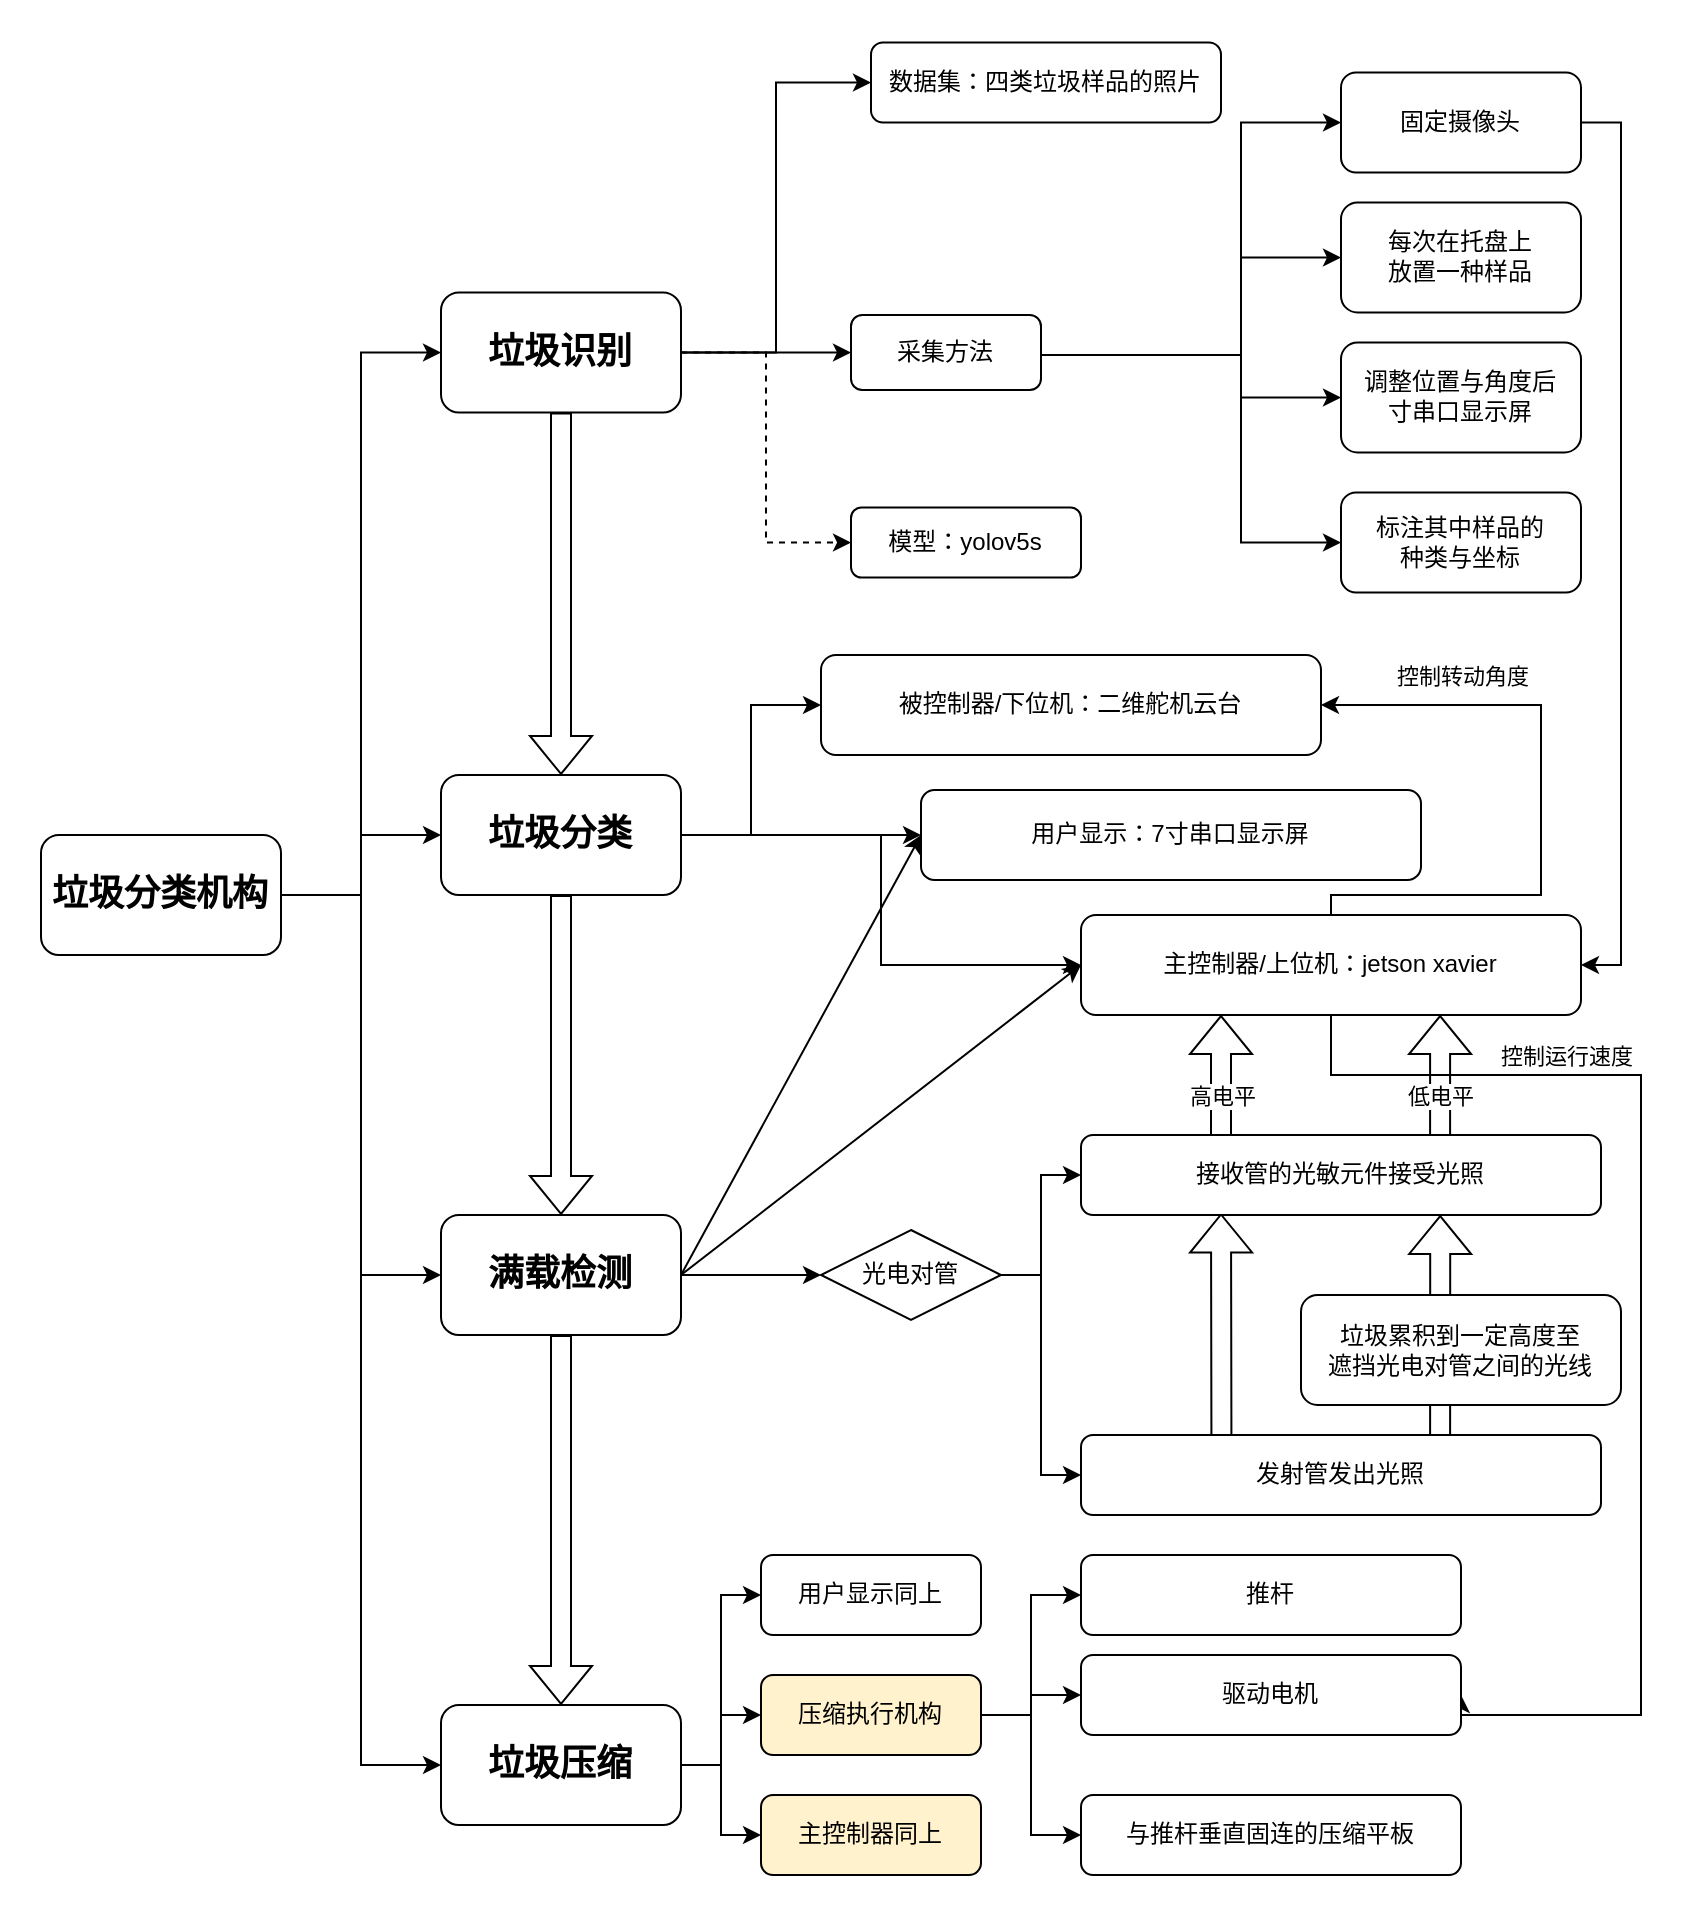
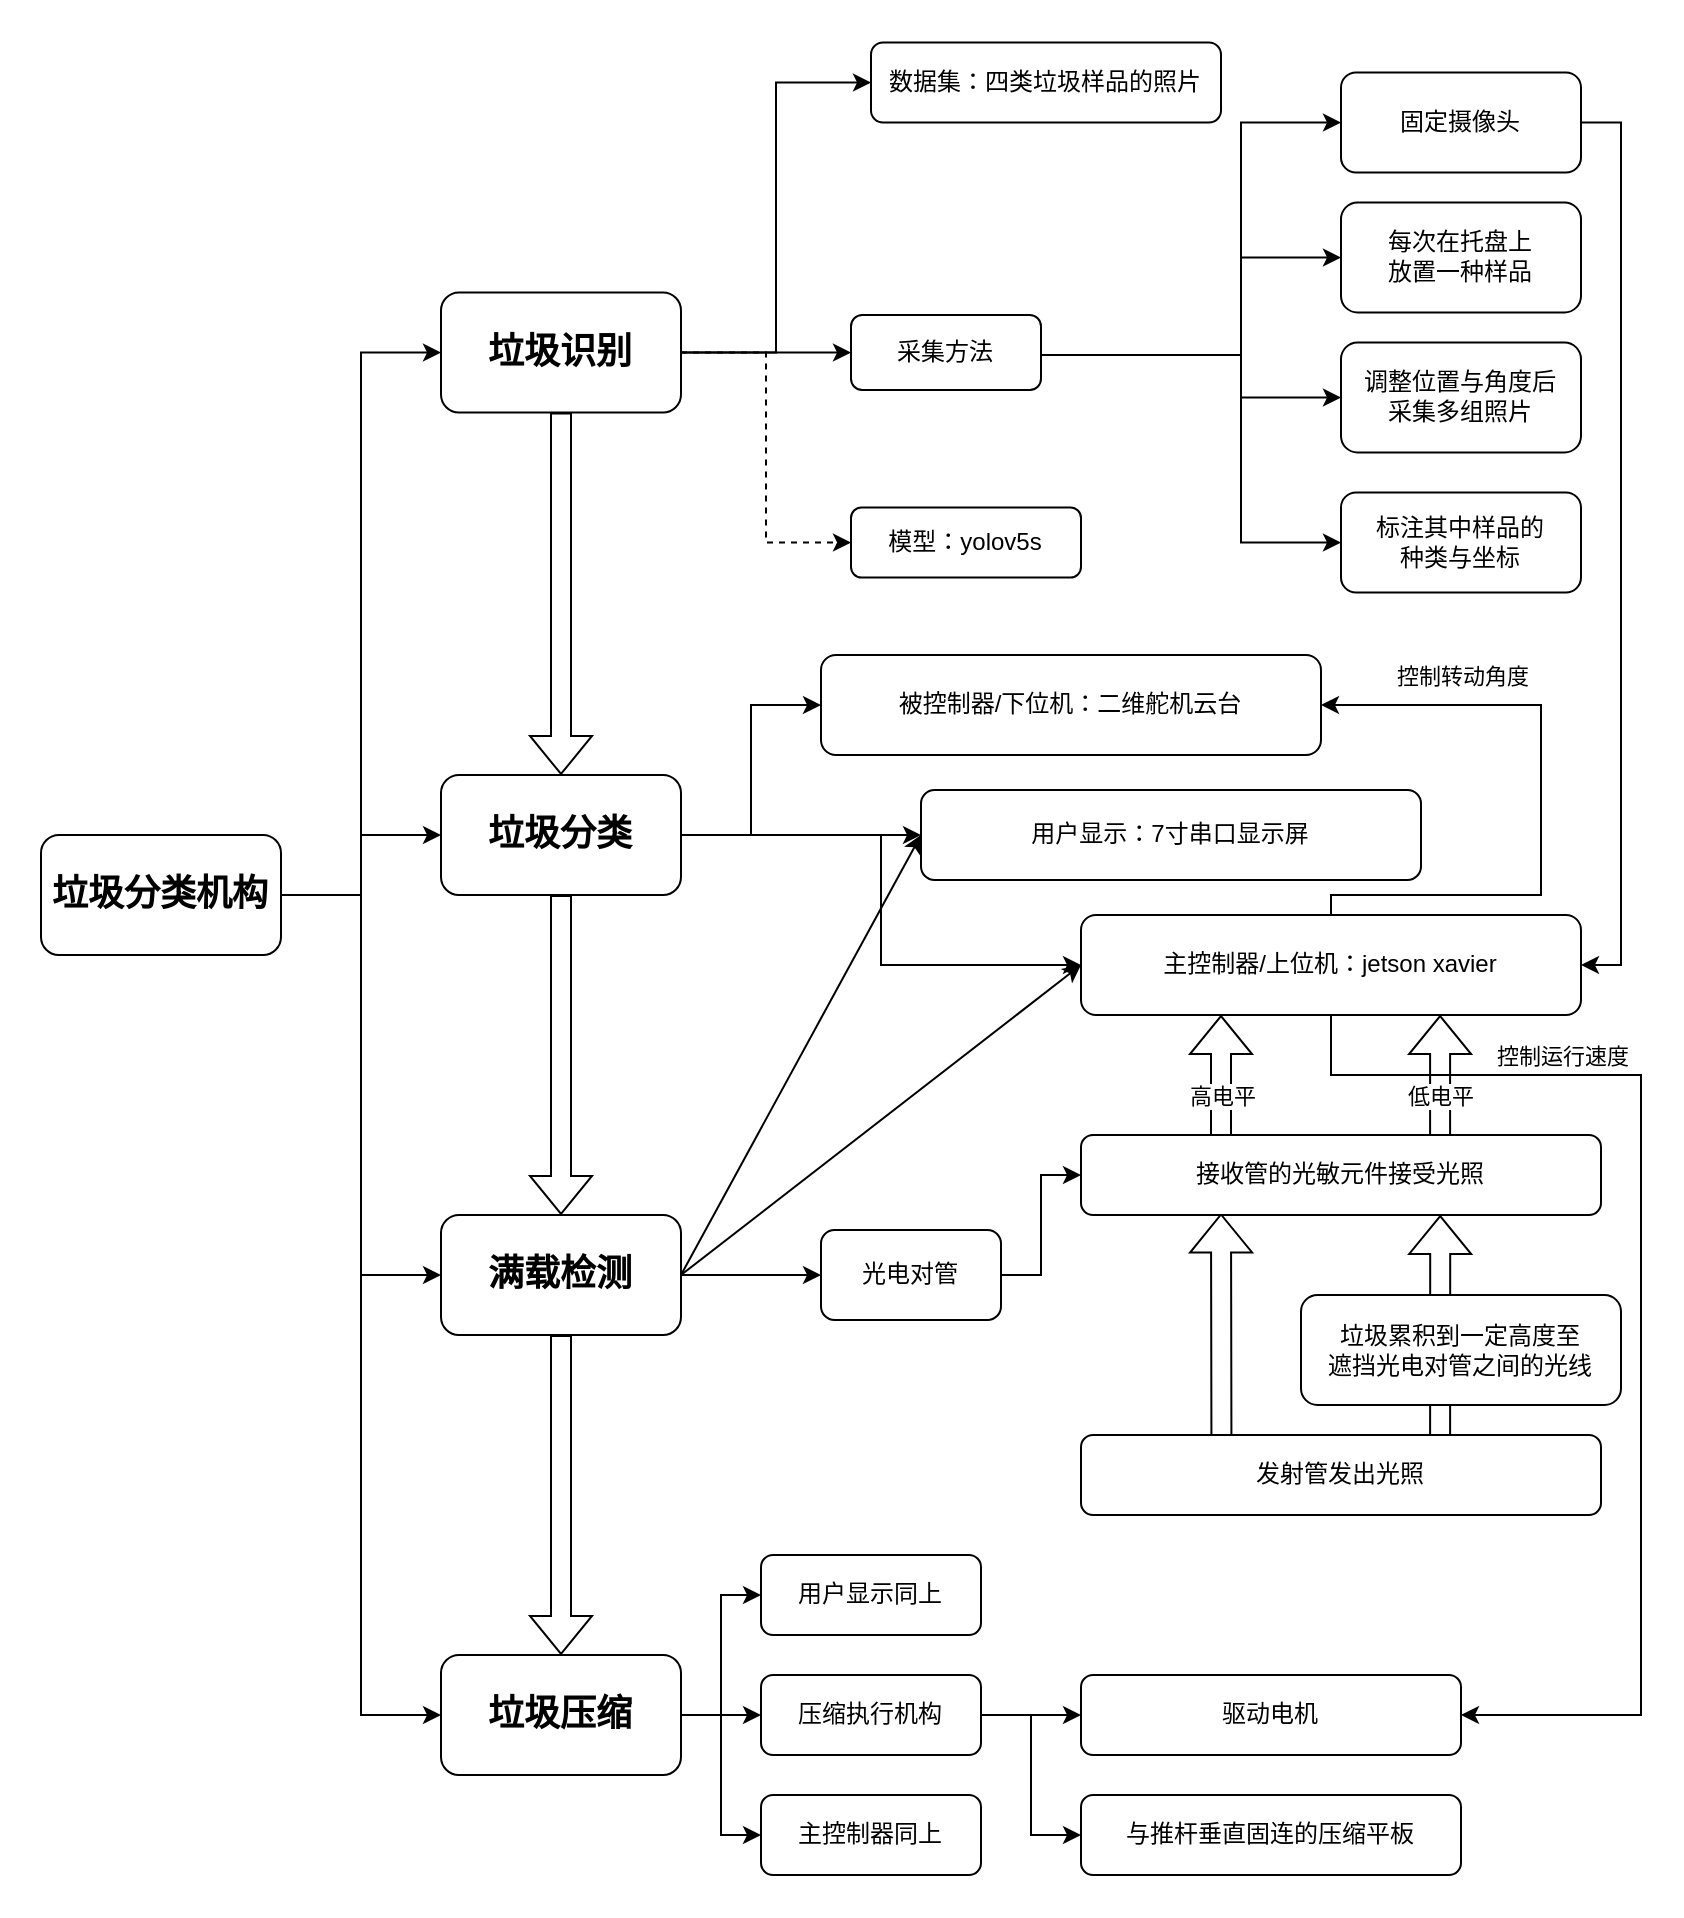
node "调整位置与角度后 寸串口显示屏": label "调整位置与角度后 寸串口显示屏" -> "调整位置与角度后 采集多组照片"
node "光电对管": shape diamond -> rounded rectangle
edge "光电对管" -> "发射管发出光照": removed
node "推杆": removed
edge "压缩执行机构" -> "推杆": removed
node "驱动电机": moved (1271, 1695) -> (1271, 1715)
node "压缩执行机构": fillcolor #fff2cc -> #ffffff
node "垃圾压缩": moved (561, 1765) -> (561, 1715)
node "主控制器同上": fillcolor #fff2cc -> #ffffff
